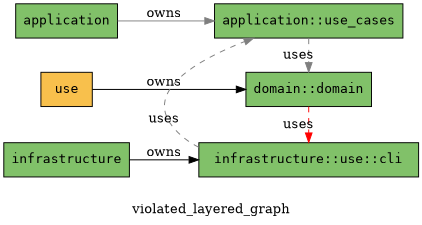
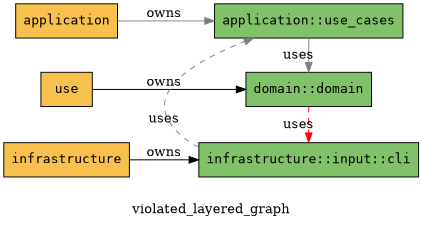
node "application": fillcolor #81c169 -> #f8c04c
edge "application::use_cases" -> "domain::domain": style dashed -> solid
node "infrastructure": fillcolor #81c169 -> #f8c04c
node "infrastructure::use::cli": label "infrastructure::use::cli" -> "infrastructure::input::cli"
